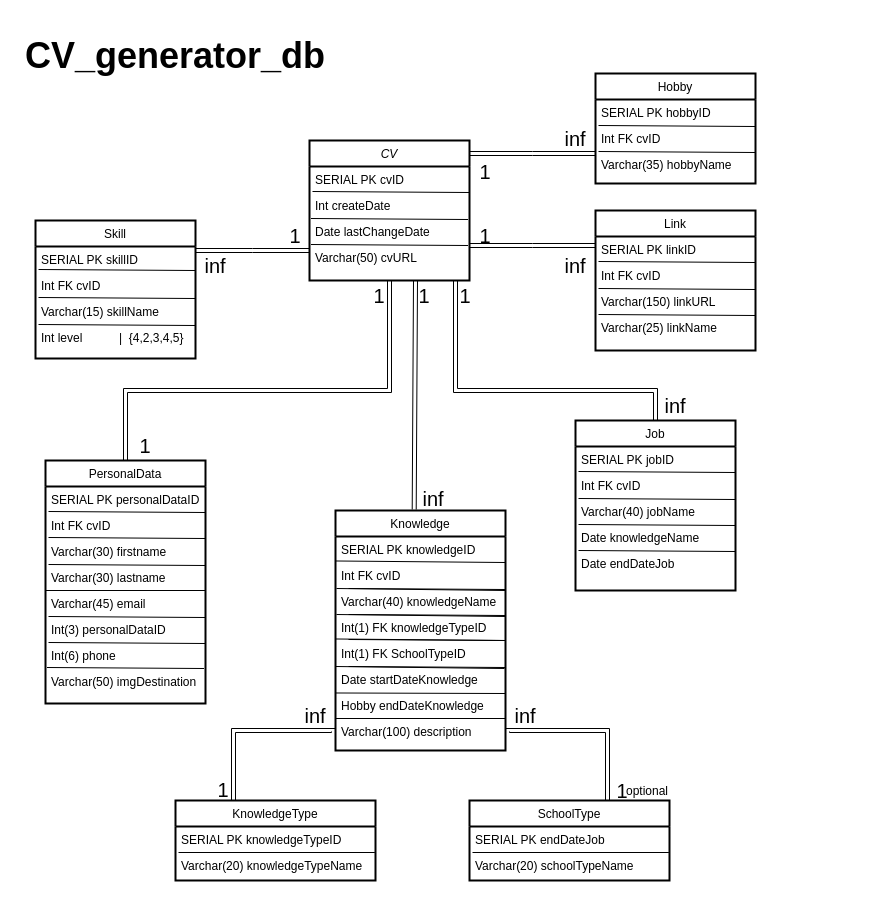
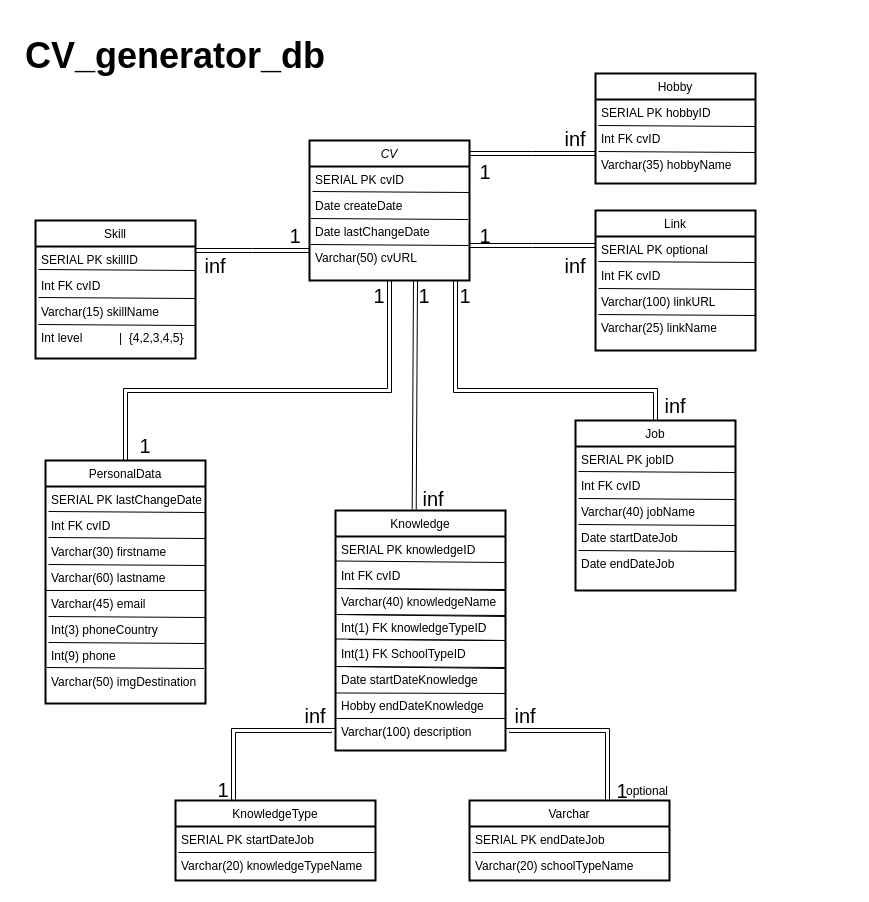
node "Int createDate": label "Int createDate" -> "Date createDate"
node "SERIAL PK linkID": label "SERIAL PK linkID" -> "SERIAL PK optional"
node "Varchar(150) linkURL": label "Varchar(150) linkURL" -> "Varchar(100) linkURL"
node "SERIAL PK personalDataID": label "SERIAL PK personalDataID" -> "SERIAL PK lastChangeDate"
node "Date knowledgeName": label "Date knowledgeName" -> "Date startDateJob"
node "Varchar(30) lastname": label "Varchar(30) lastname" -> "Varchar(60) lastname"
node "Int(3) personalDataID": label "Int(3) personalDataID" -> "Int(3) phoneCountry"
node "Int(6) phone": label "Int(6) phone" -> "Int(9) phone"
node "SchoolType": label "SchoolType" -> "Varchar"
node "SERIAL PK knowledgeTypeID": label "SERIAL PK knowledgeTypeID" -> "SERIAL PK startDateJob"
